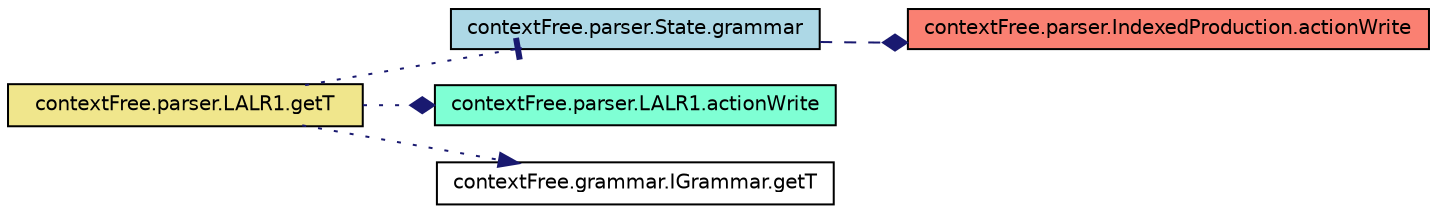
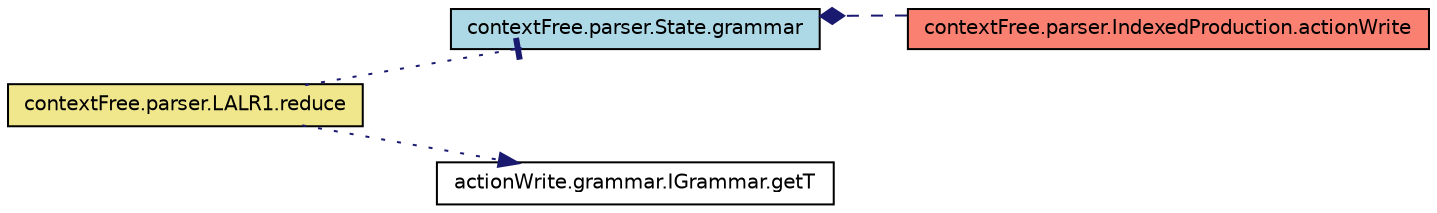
edge "contextFree.parser.State.grammar" -> "contextFree.parser.IndexedProduction.actionWrite": reversed
node "contextFree.parser.LALR1.getT": label "contextFree.parser.LALR1.getT" -> "contextFree.parser.LALR1.reduce"
node "contextFree.parser.LALR1.actionWrite": removed
node "contextFree.grammar.IGrammar.getT": label "contextFree.grammar.IGrammar.getT" -> "actionWrite.grammar.IGrammar.getT"
